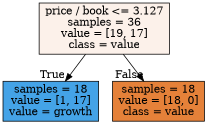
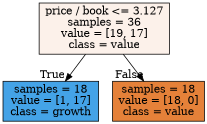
node "samples = 18 value = [1, 17] value = growth": label "samples = 18 value = [1, 17] value = growth" -> "samples = 18 value = [1, 17] class = growth"
